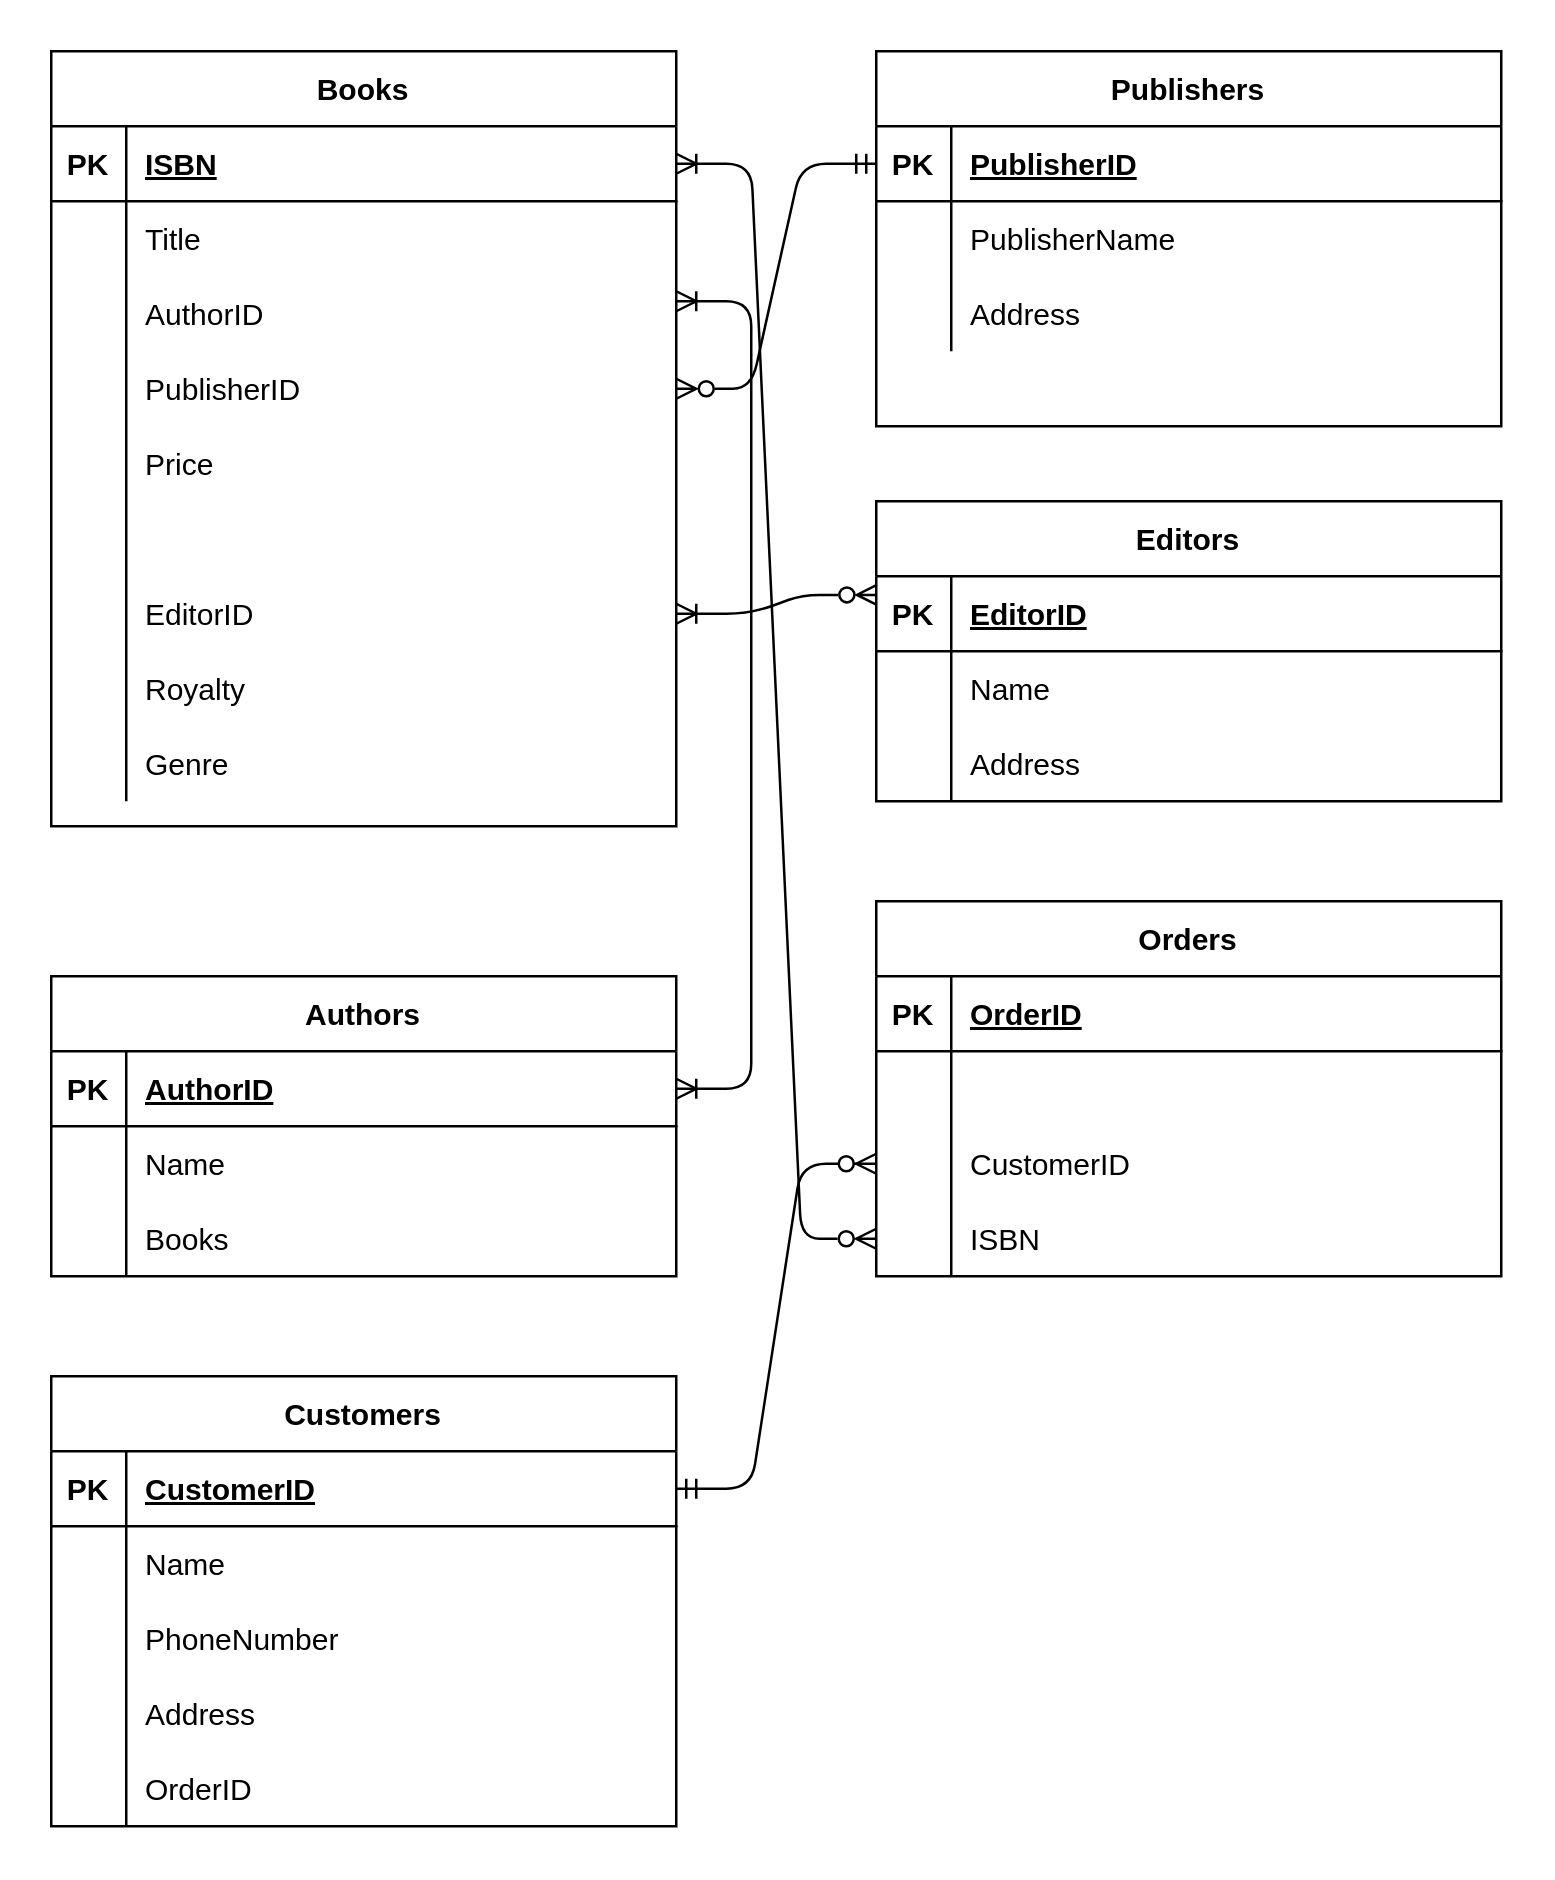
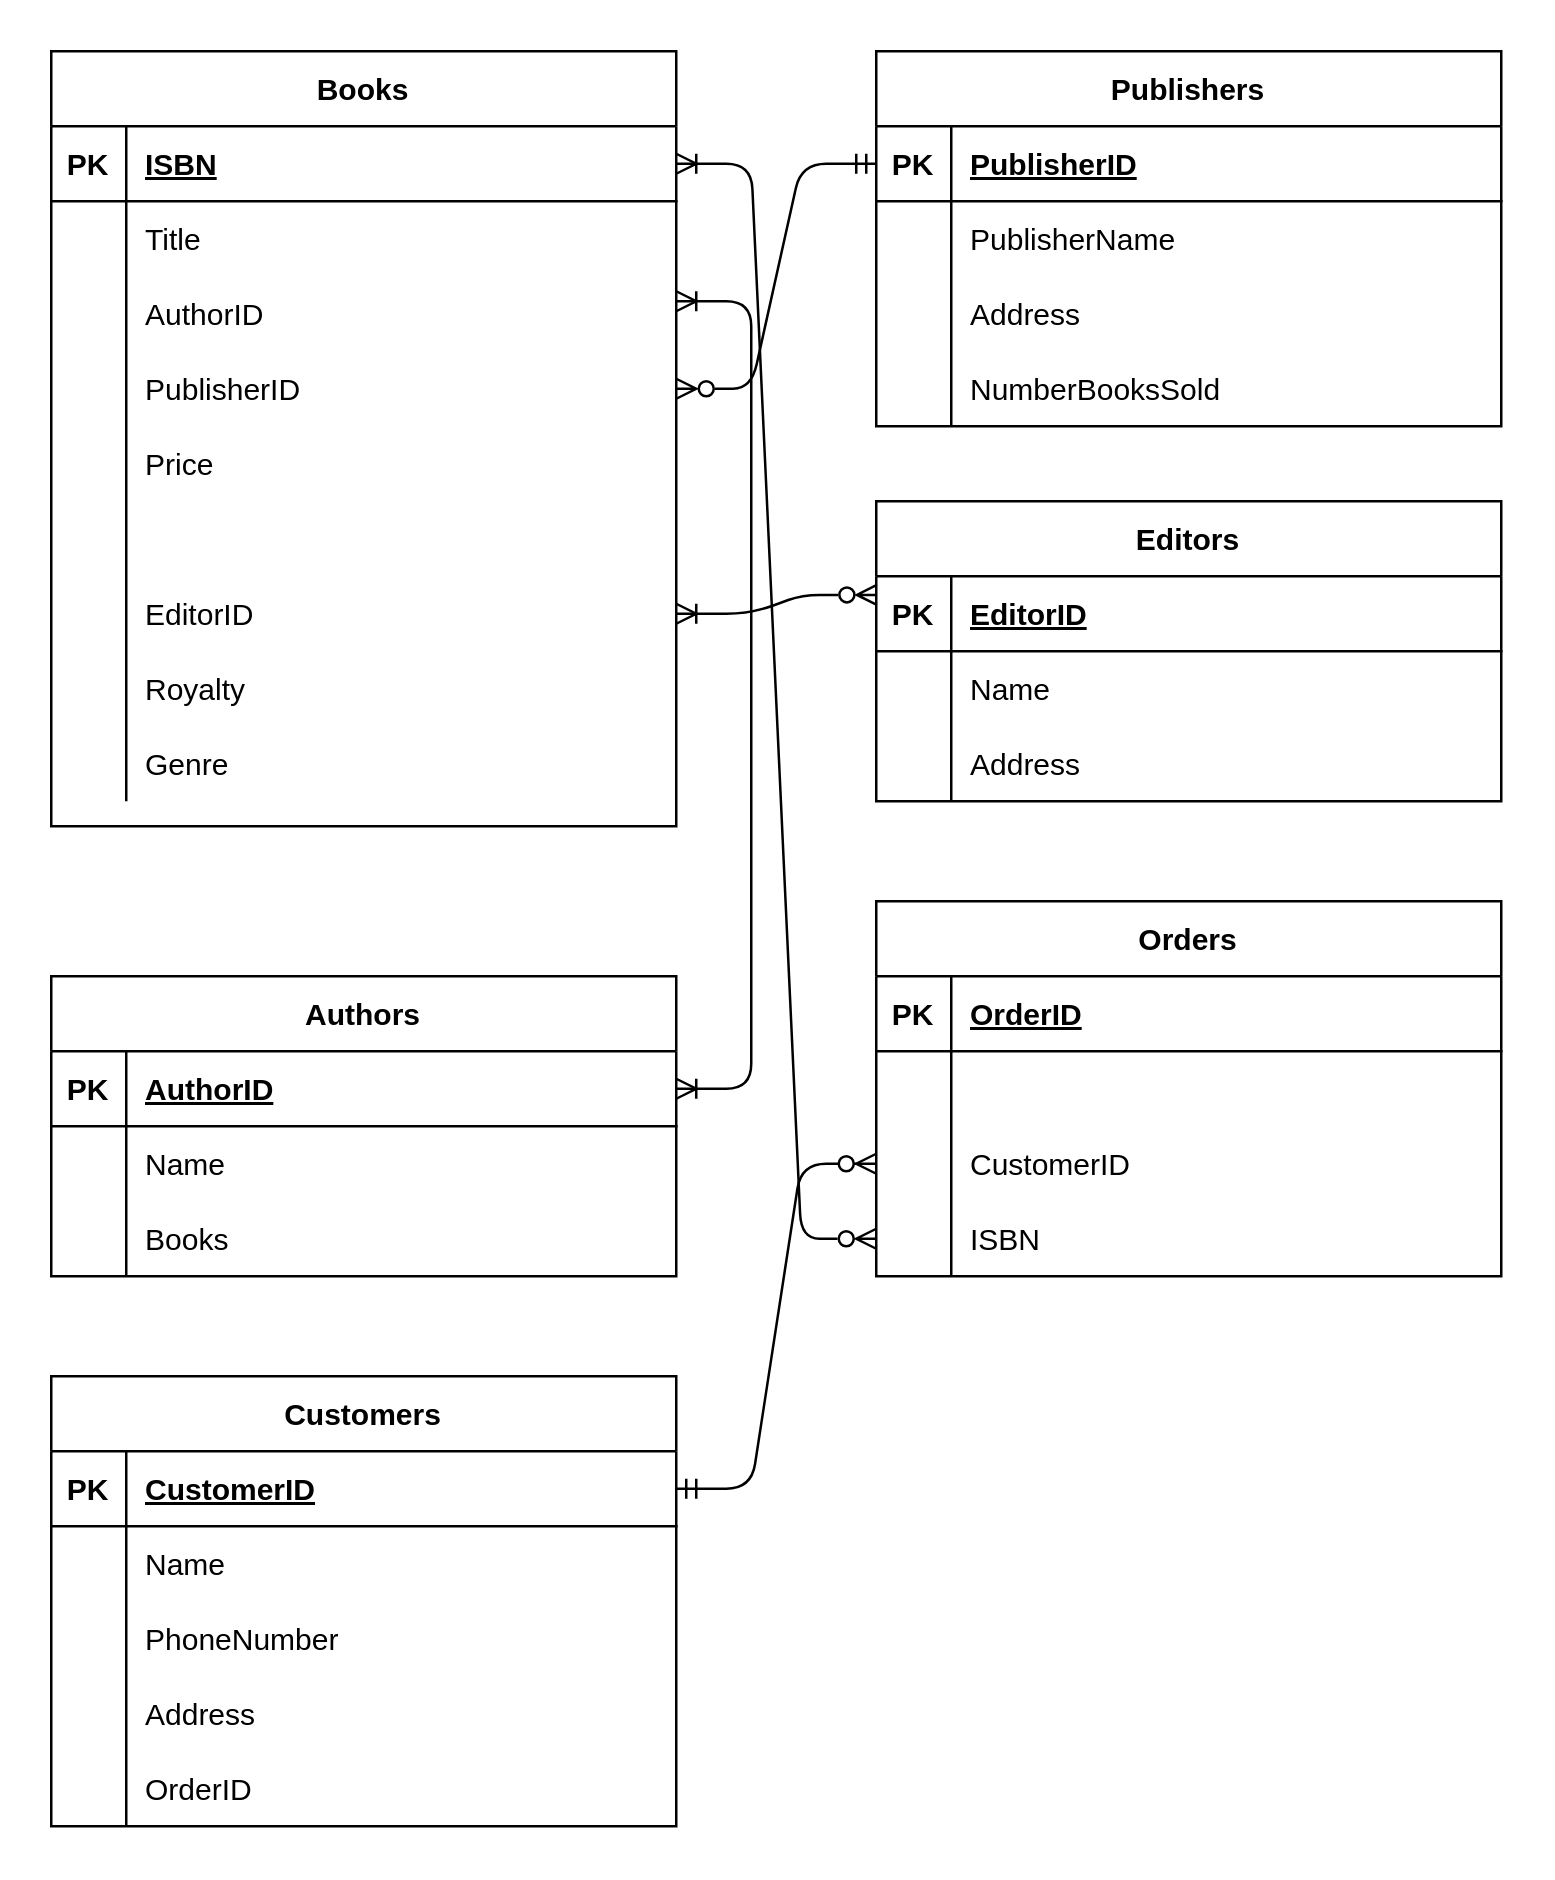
node "NumberBooksSold": added
